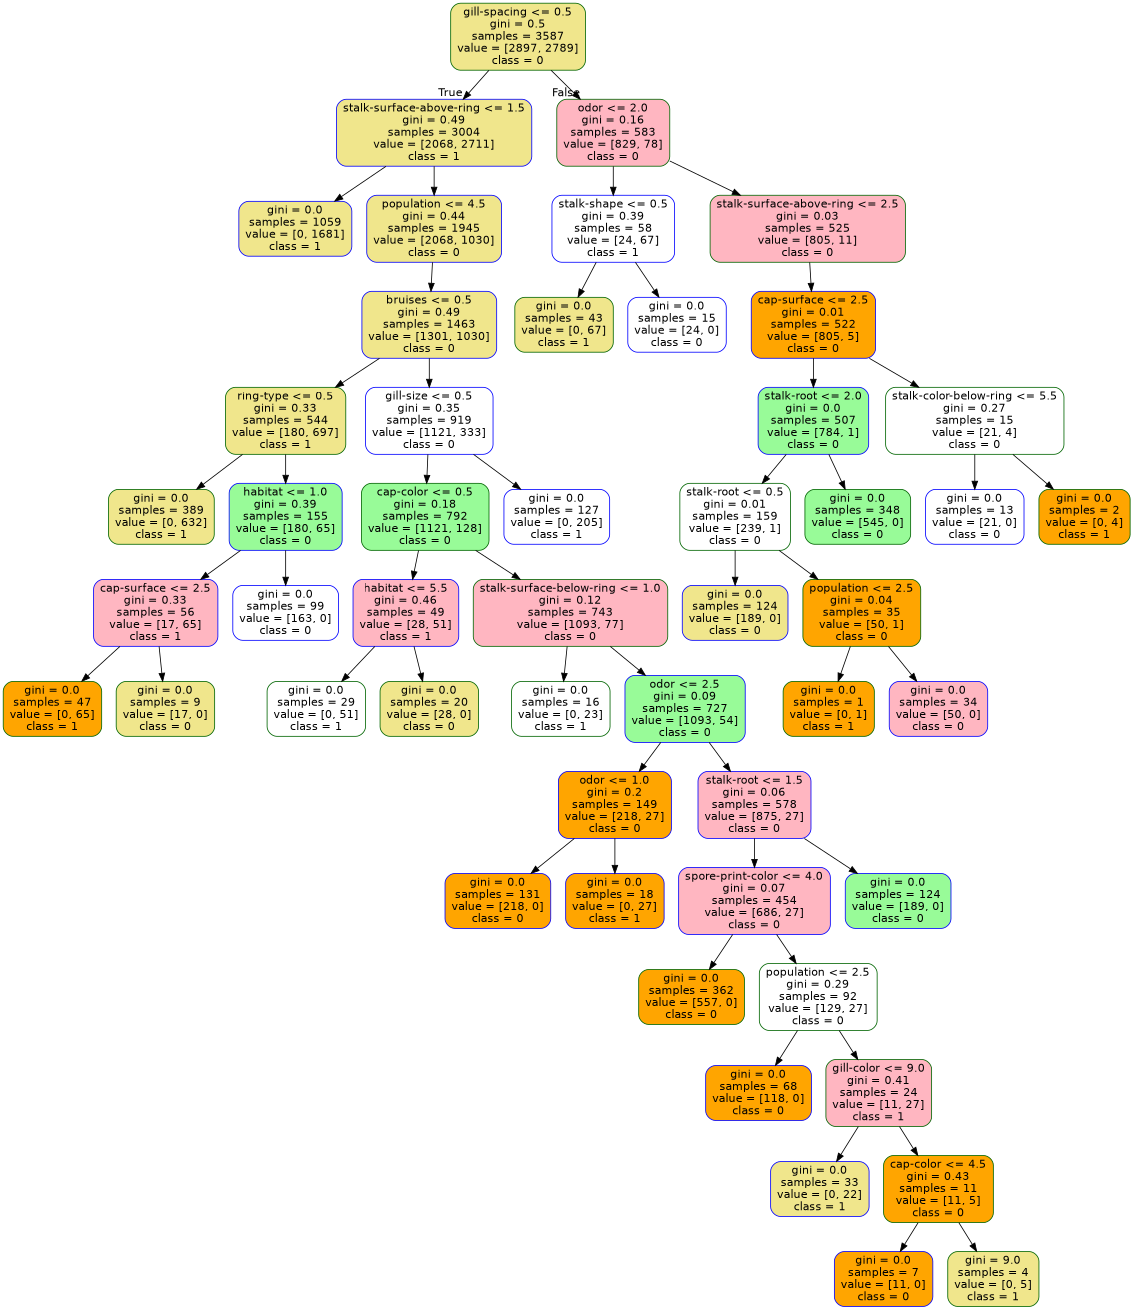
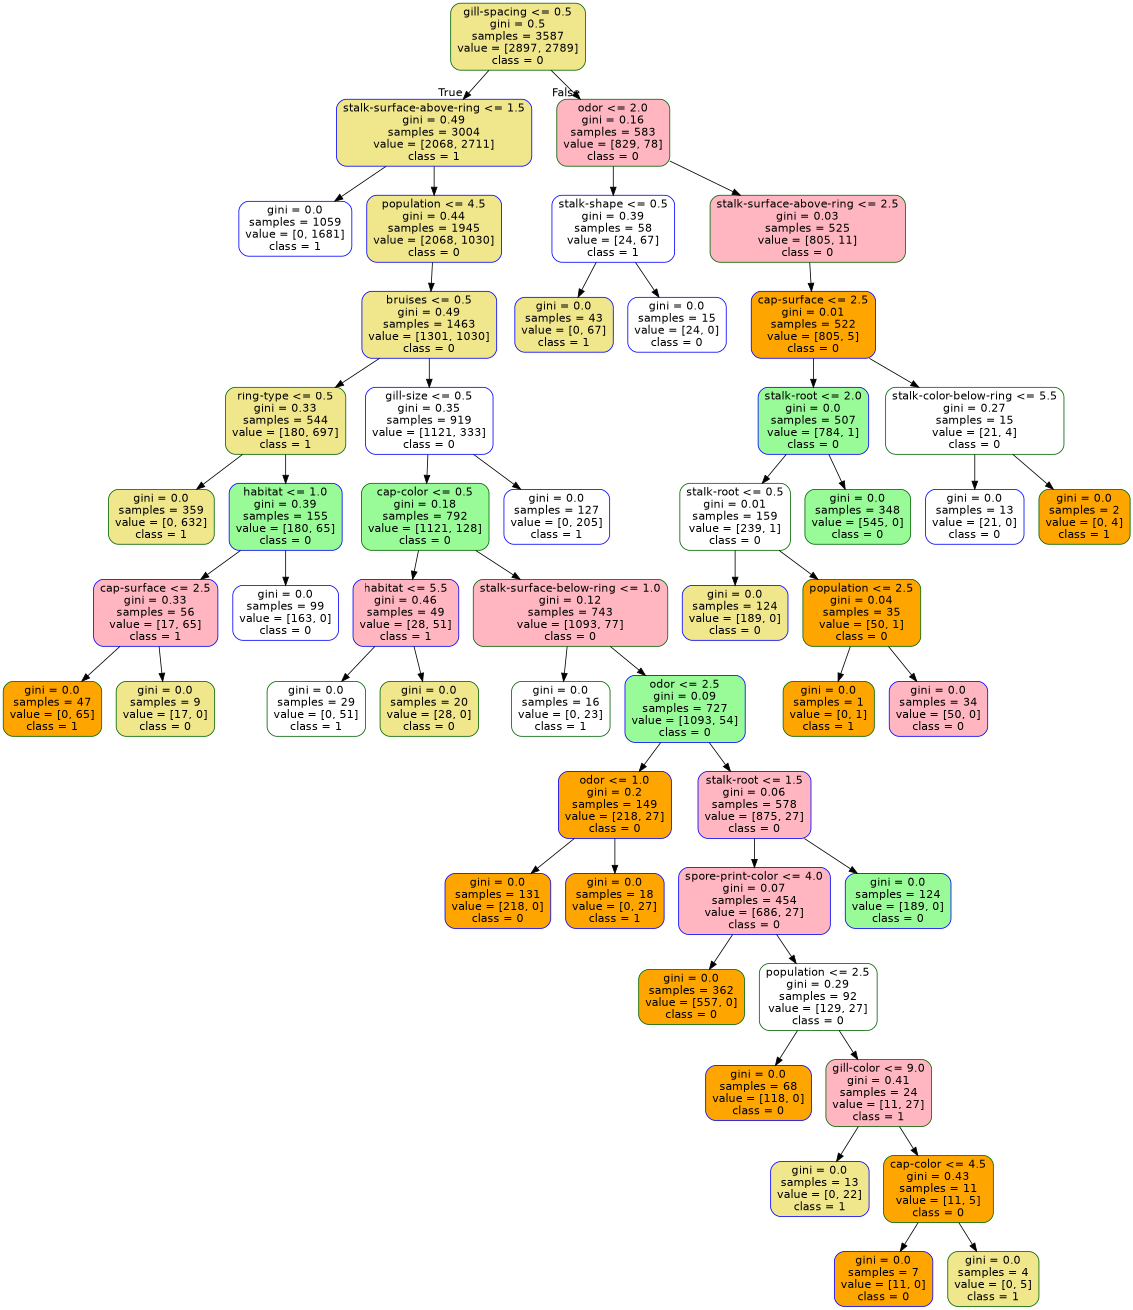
node "gini = 0.0 samples = 1059 value = [0, 1681] class = 1": fillcolor khaki -> white
node "gini = 0.0 samples = 43 value = [0, 67] class = 1": color darkgreen -> blue
node "gini = 0.0 samples = 389 value = [0, 632] class = 1": label "gini = 0.0 samples = 389 value = [0, 632] class = 1" -> "gini = 0.0 samples = 359 value = [0, 632] class = 1"
node "gini = 0.0 samples = 33 value = [0, 22] class = 1": label "gini = 0.0 samples = 33 value = [0, 22] class = 1" -> "gini = 0.0 samples = 13 value = [0, 22] class = 1"
node "gini = 9.0 samples = 4 value = [0, 5] class = 1": label "gini = 9.0 samples = 4 value = [0, 5] class = 1" -> "gini = 0.0 samples = 4 value = [0, 5] class = 1"
